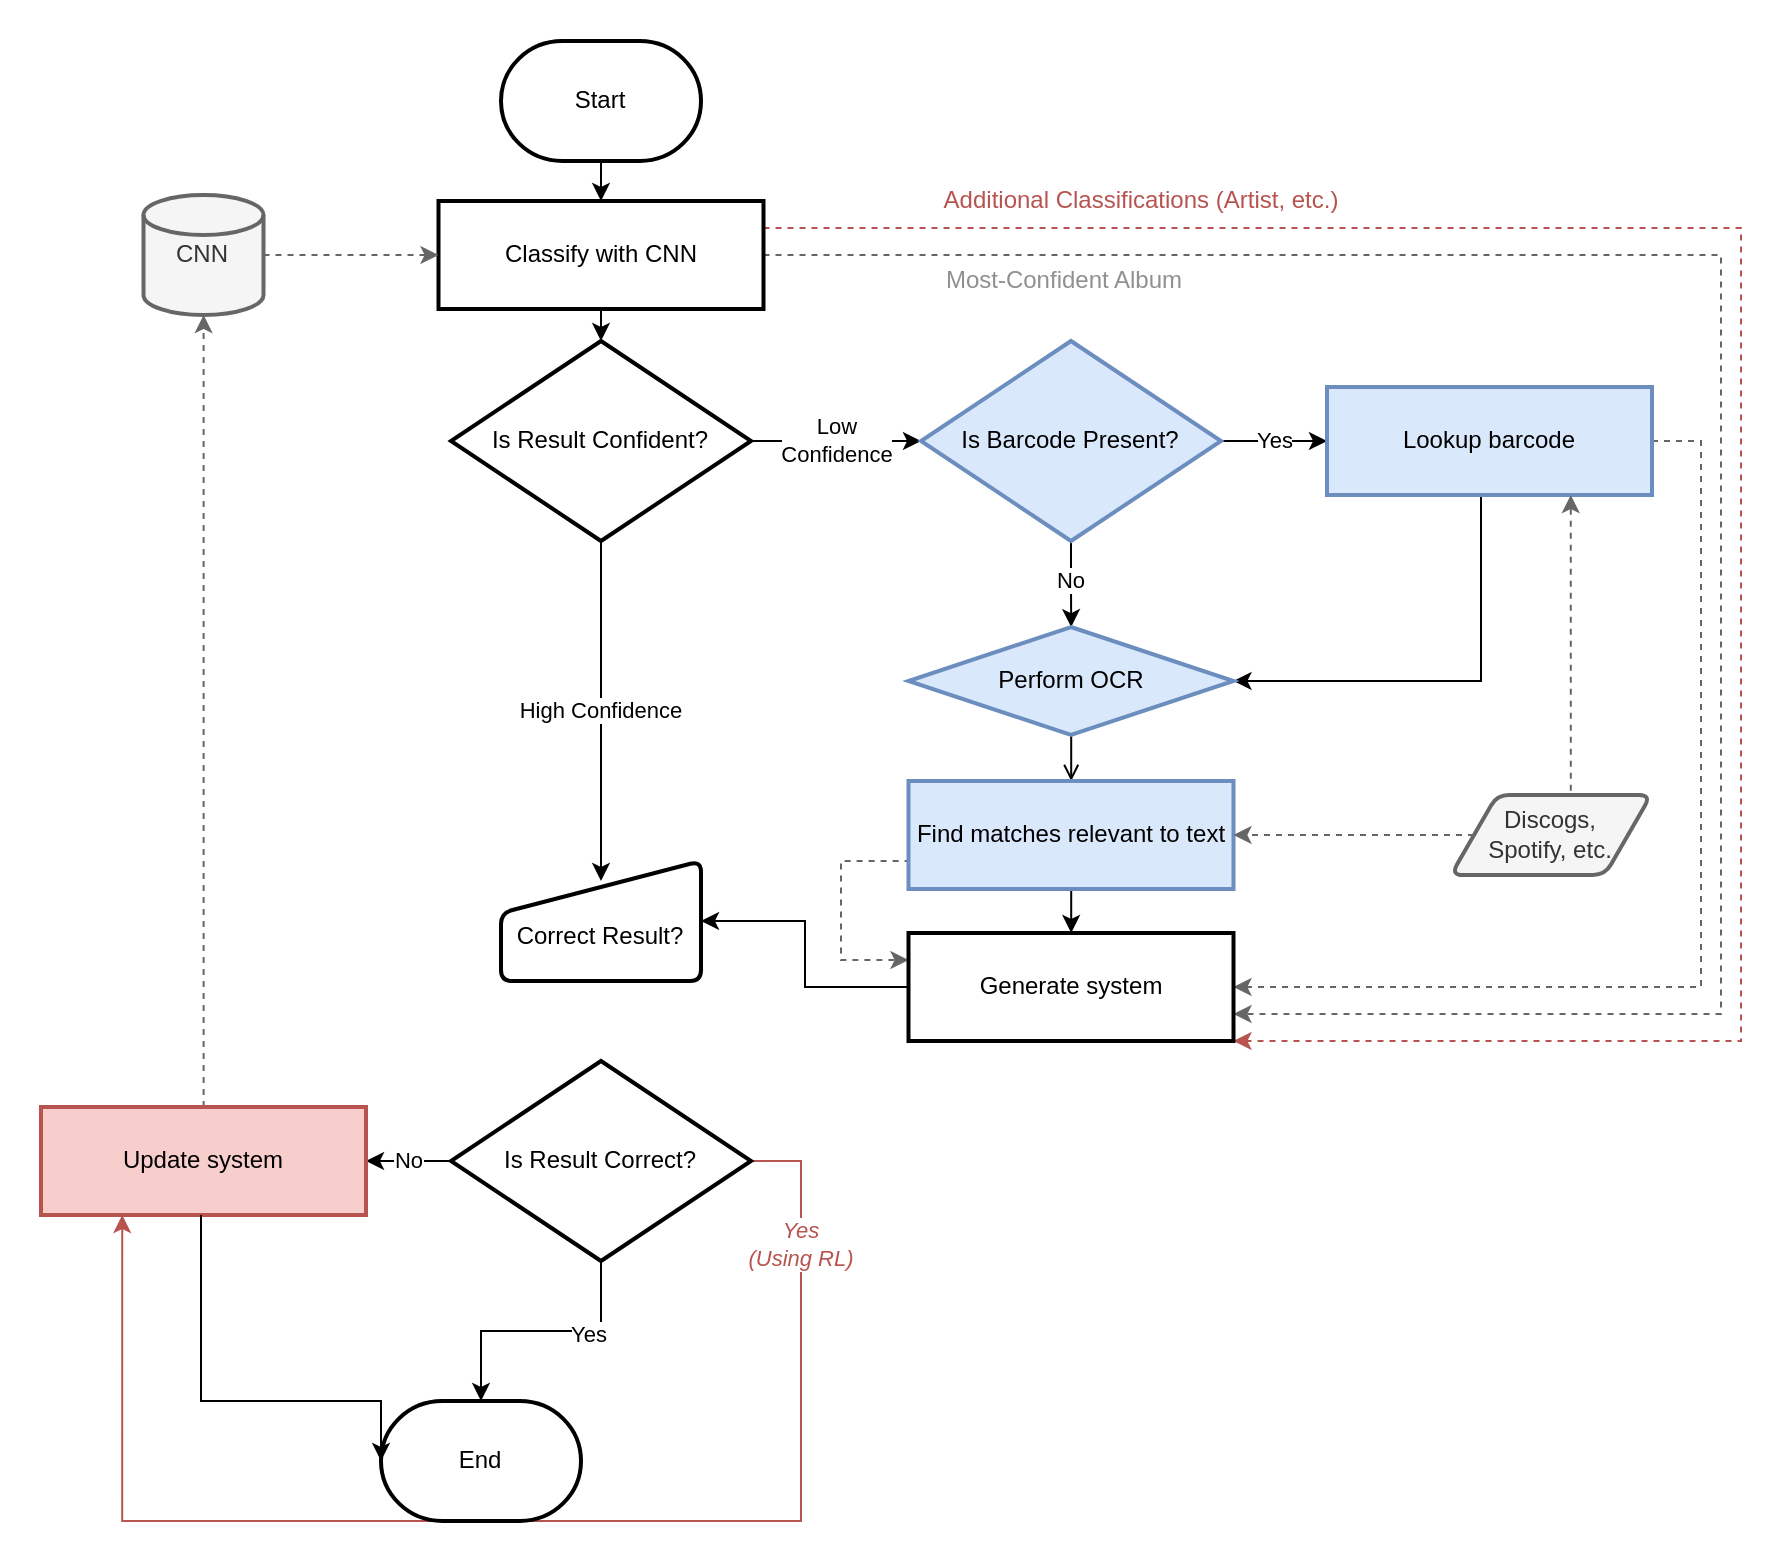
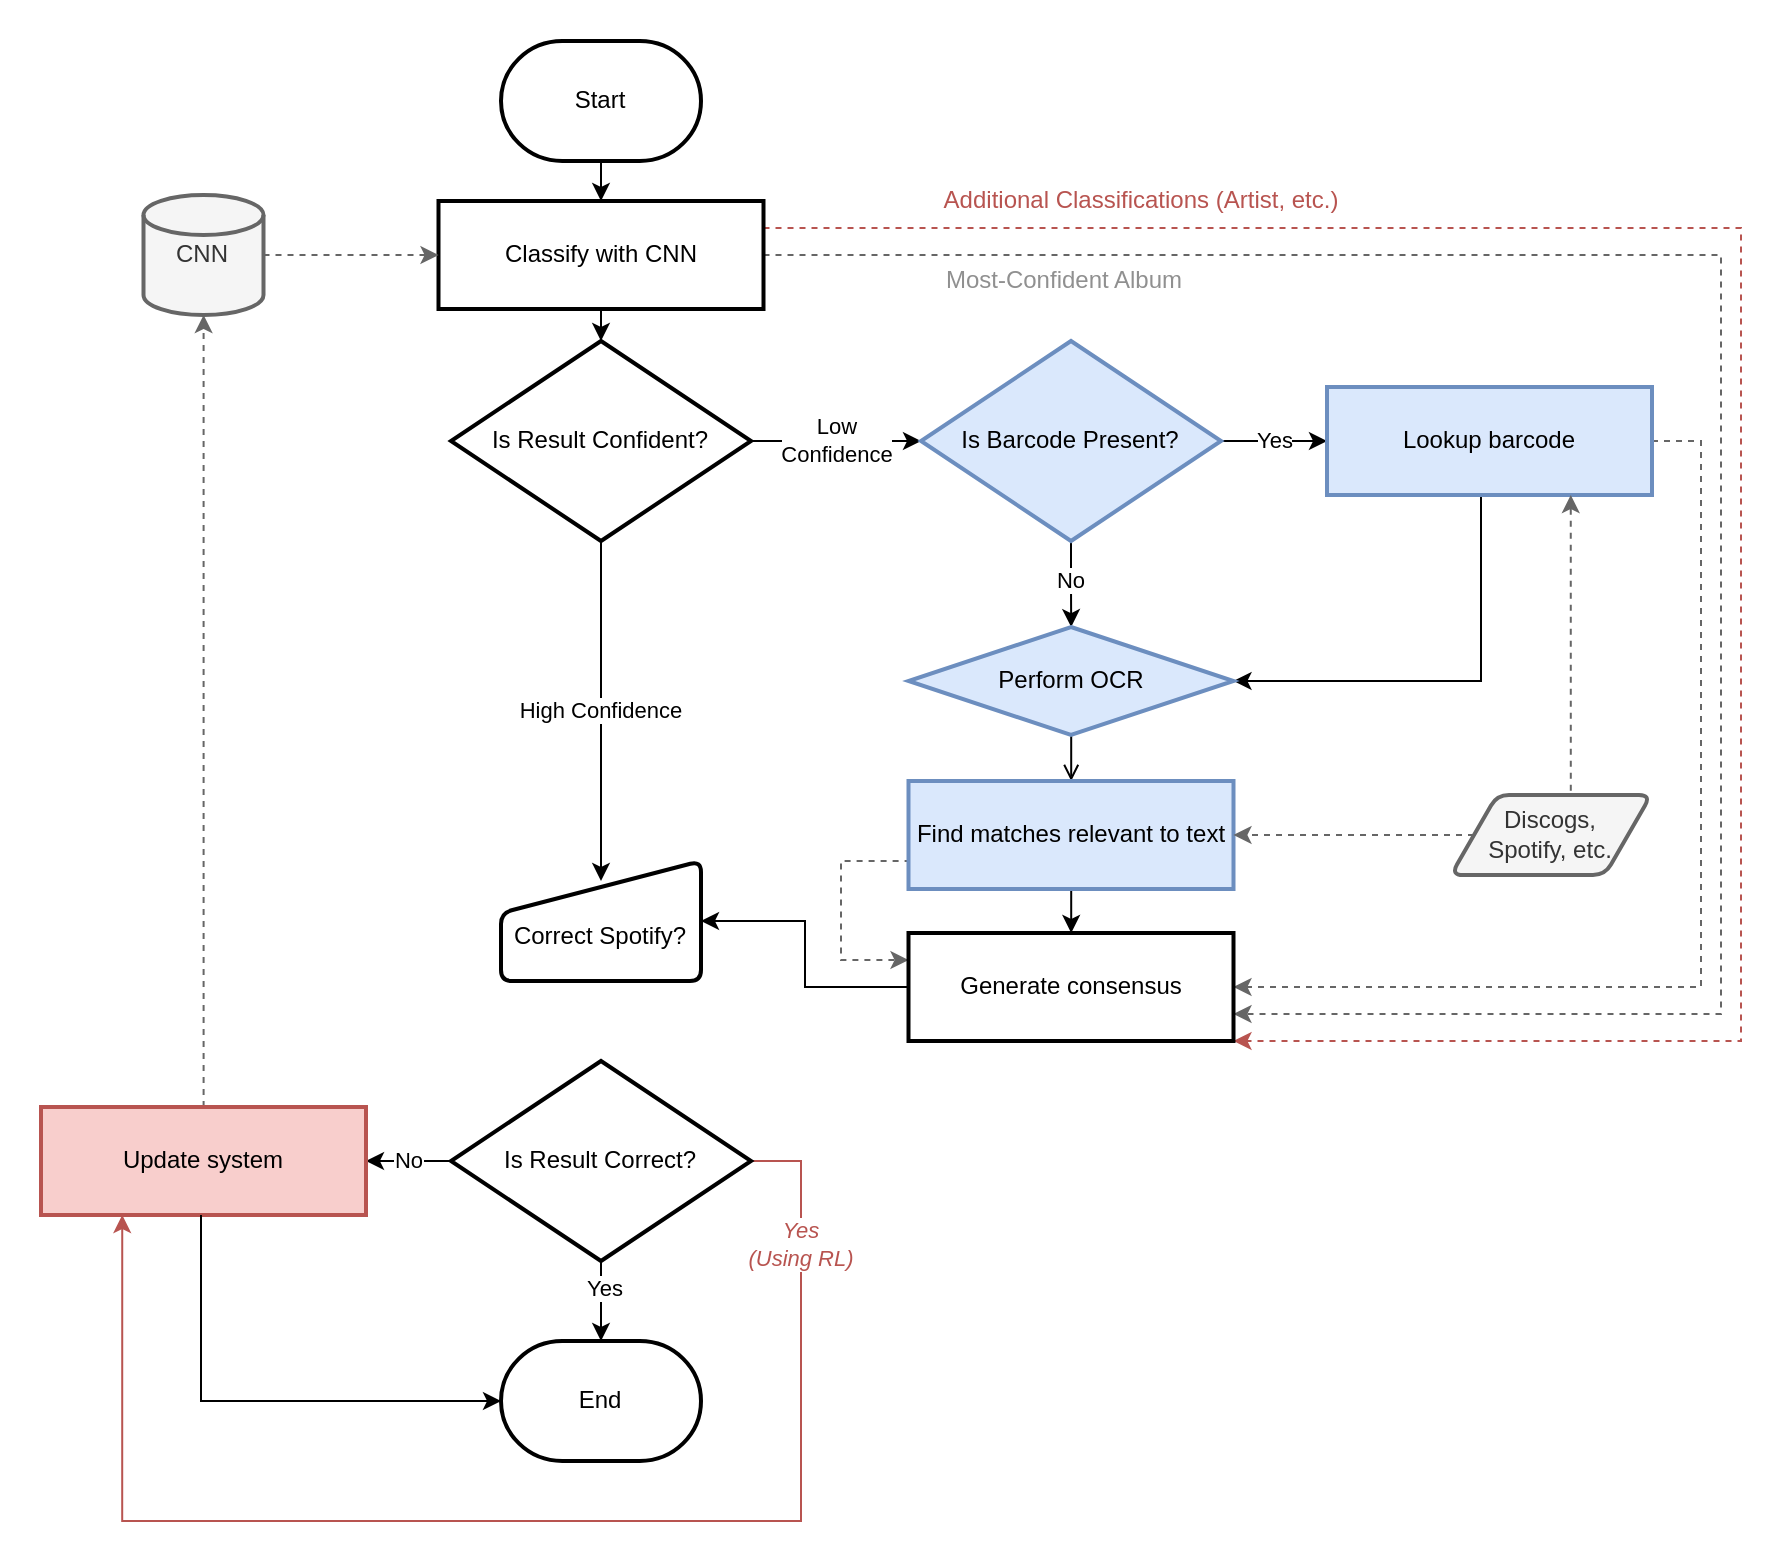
node "Correct Result?": label "Correct Result?" -> "Correct Spotify?"
node "Generate system": label "Generate system" -> "Generate consensus"
node "End": moved (481, 1461) -> (601, 1401)
